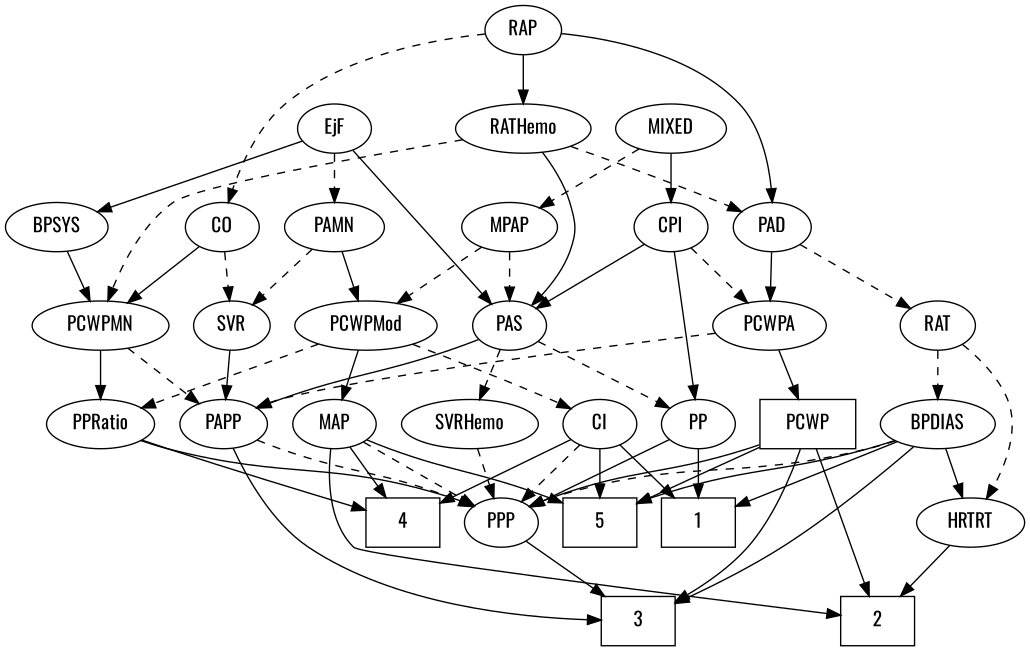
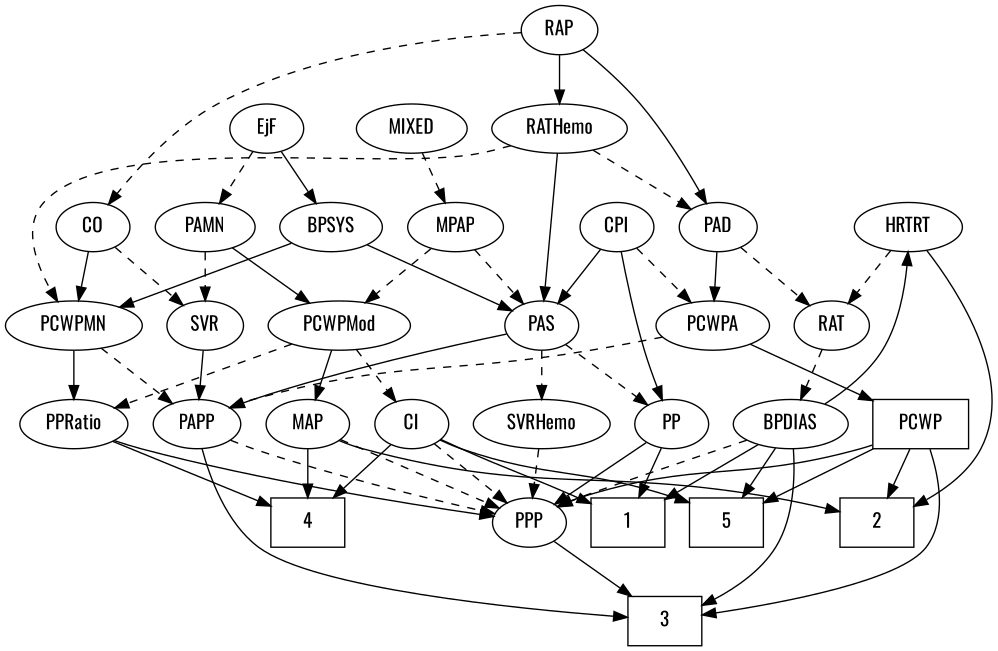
edge "MIXED" -> "CPI": removed
edge "EjF" -> "PAS": now "BPSYS" -> "PAS"
edge "RAT" -> "HRTRT": reversed
edge "MAP" -> "5": removed
